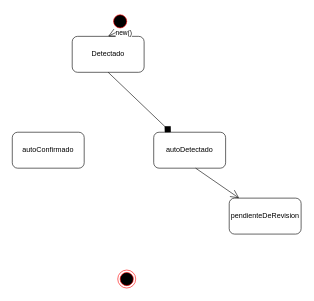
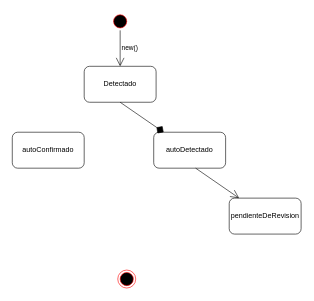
node "Detectado": moved (108, 54) -> (120, 84)
